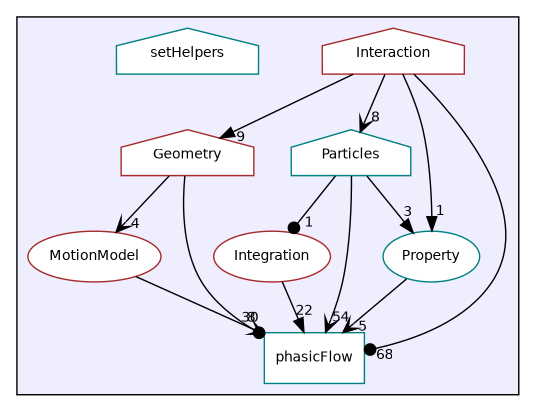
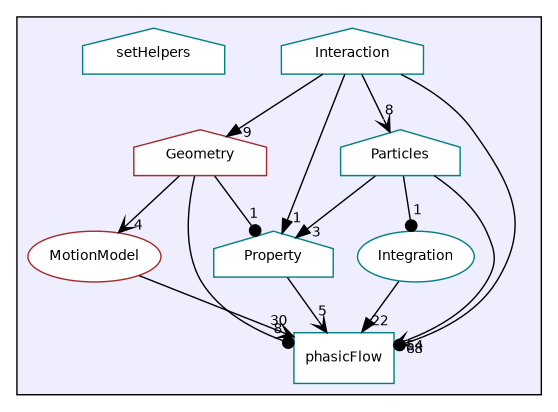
node "Interaction": color brown -> teal
edge "Geometry" -> "Property": added
node "Integration": color brown -> teal
node "Property": shape ellipse -> house
